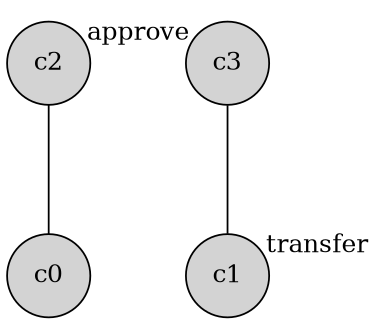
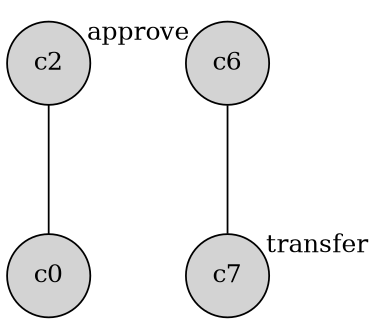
node "c3": label "c3" -> "c6"
node "c1": label "c1" -> "c7"
